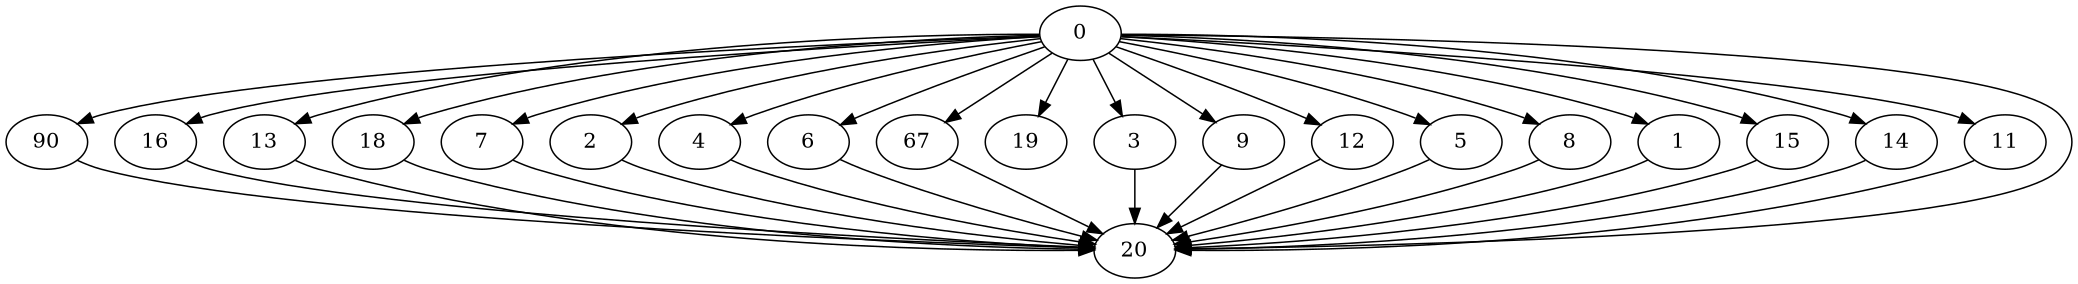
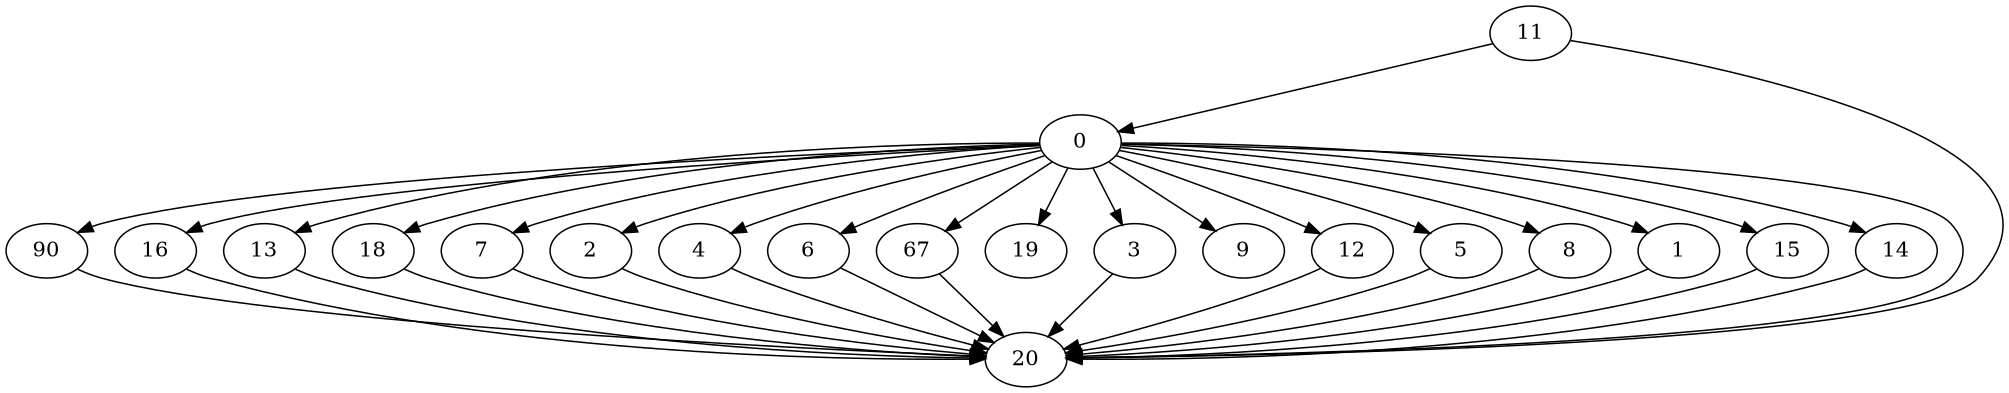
edge "0" -> "11": reversed
edge "9" -> "20": removed
